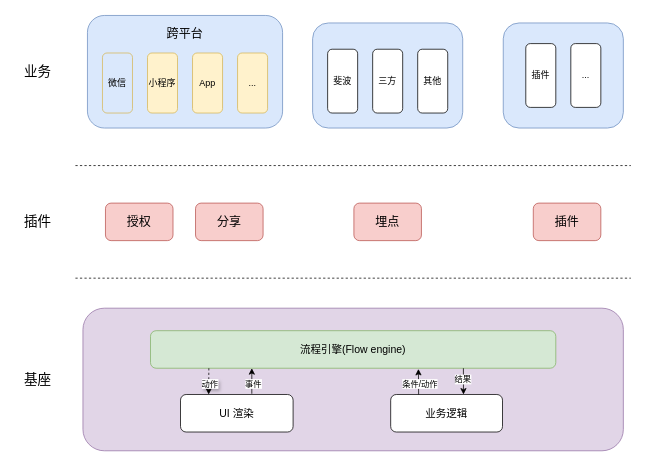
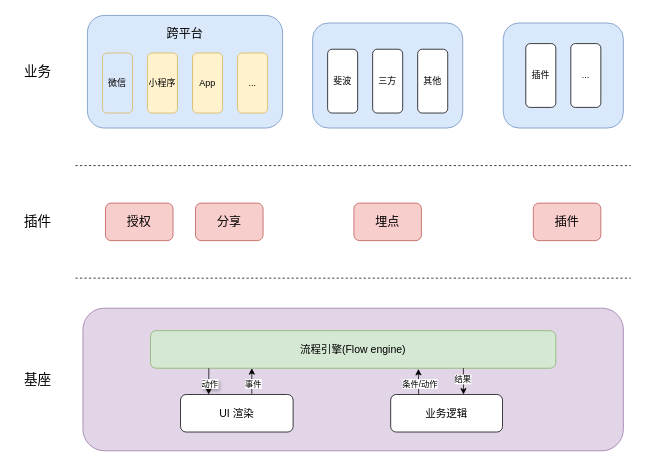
edge "流程引擎(Flow engine)" -> "UI 渲染": style dashed -> solid
